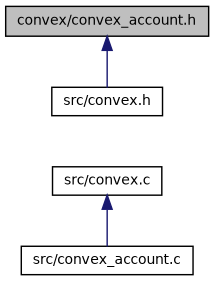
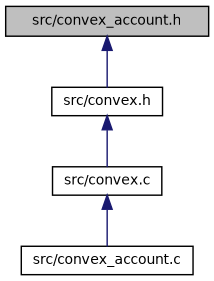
node "convex/convex_account.h": label "convex/convex_account.h" -> "src/convex_account.h"
edge "src/convex.c" -> "src/convex.h": added
